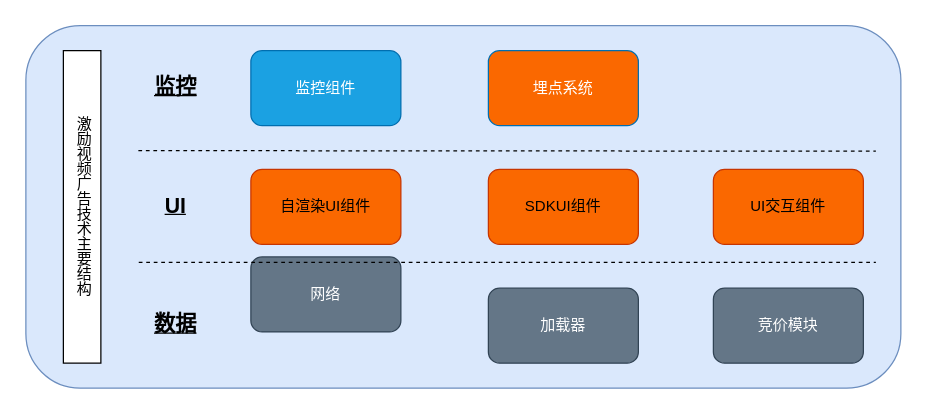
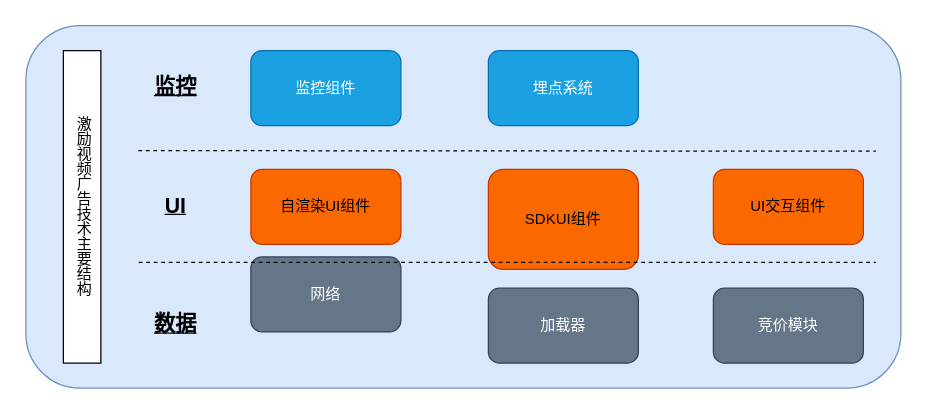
node "埋点系统": fillcolor #fa6800 -> #1ba1e2
node "SDKUI组件": size 150x75 -> 150x100
